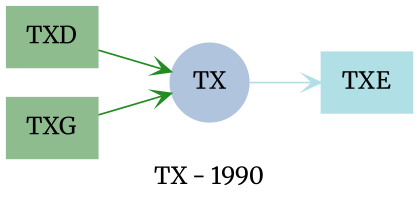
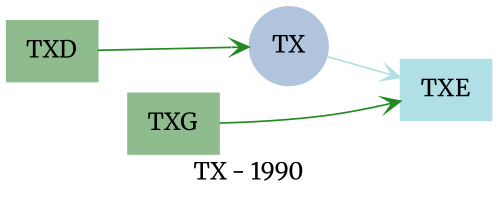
edge "TXG" -> "TX": now "TXG" -> "TXE"
